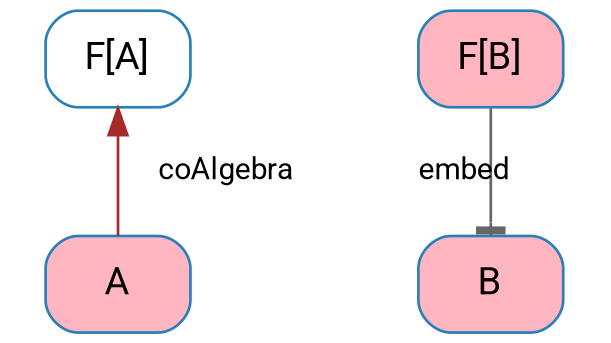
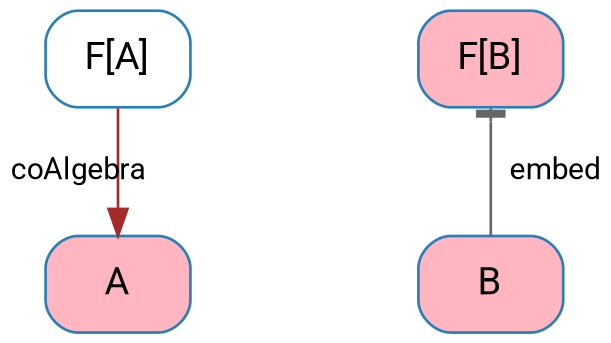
edge "F[B]" -> "B": reversed
edge "A" -> "F[A]": reversed
